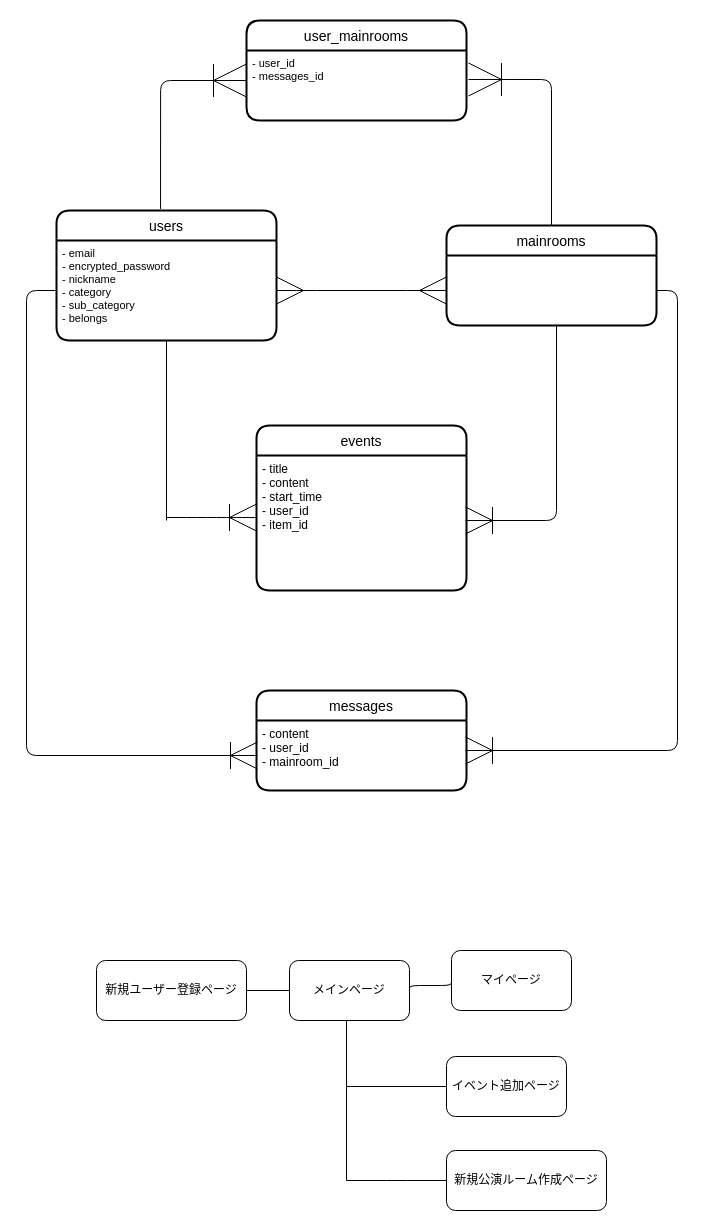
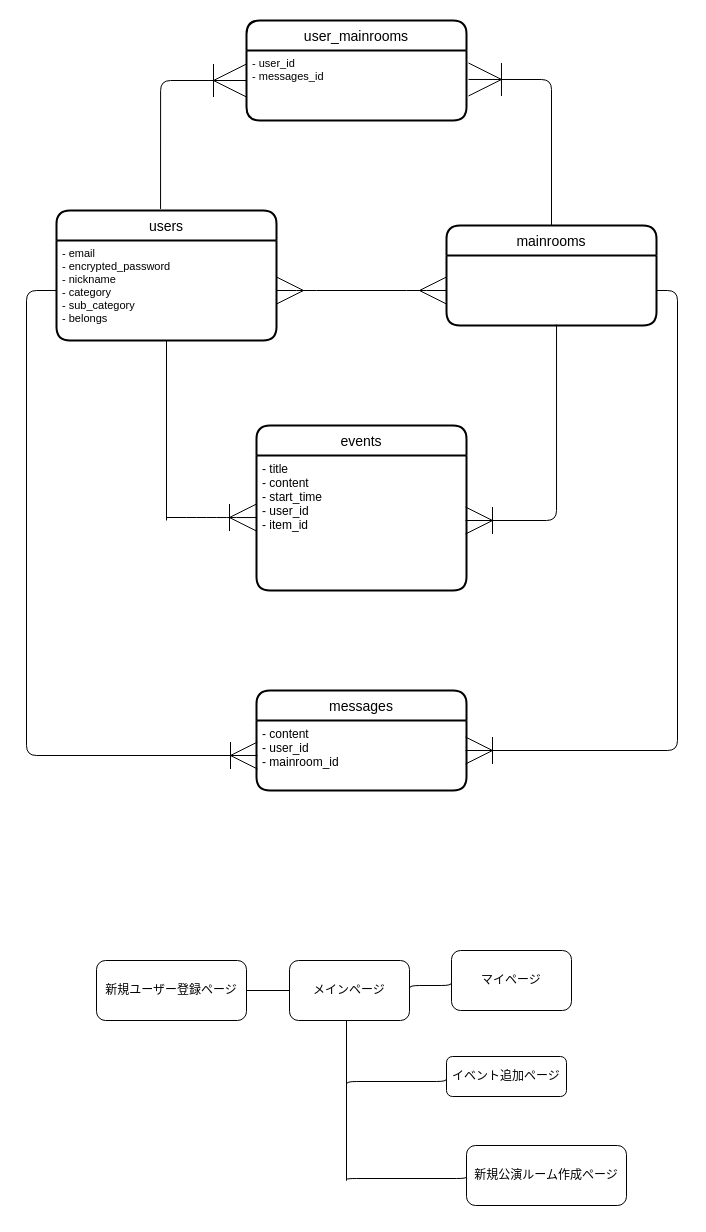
node "イベント追加ページ": size 120x60 -> 120x40
node "新規公演ルーム作成ページ": moved (527, 1181) -> (547, 1176)
